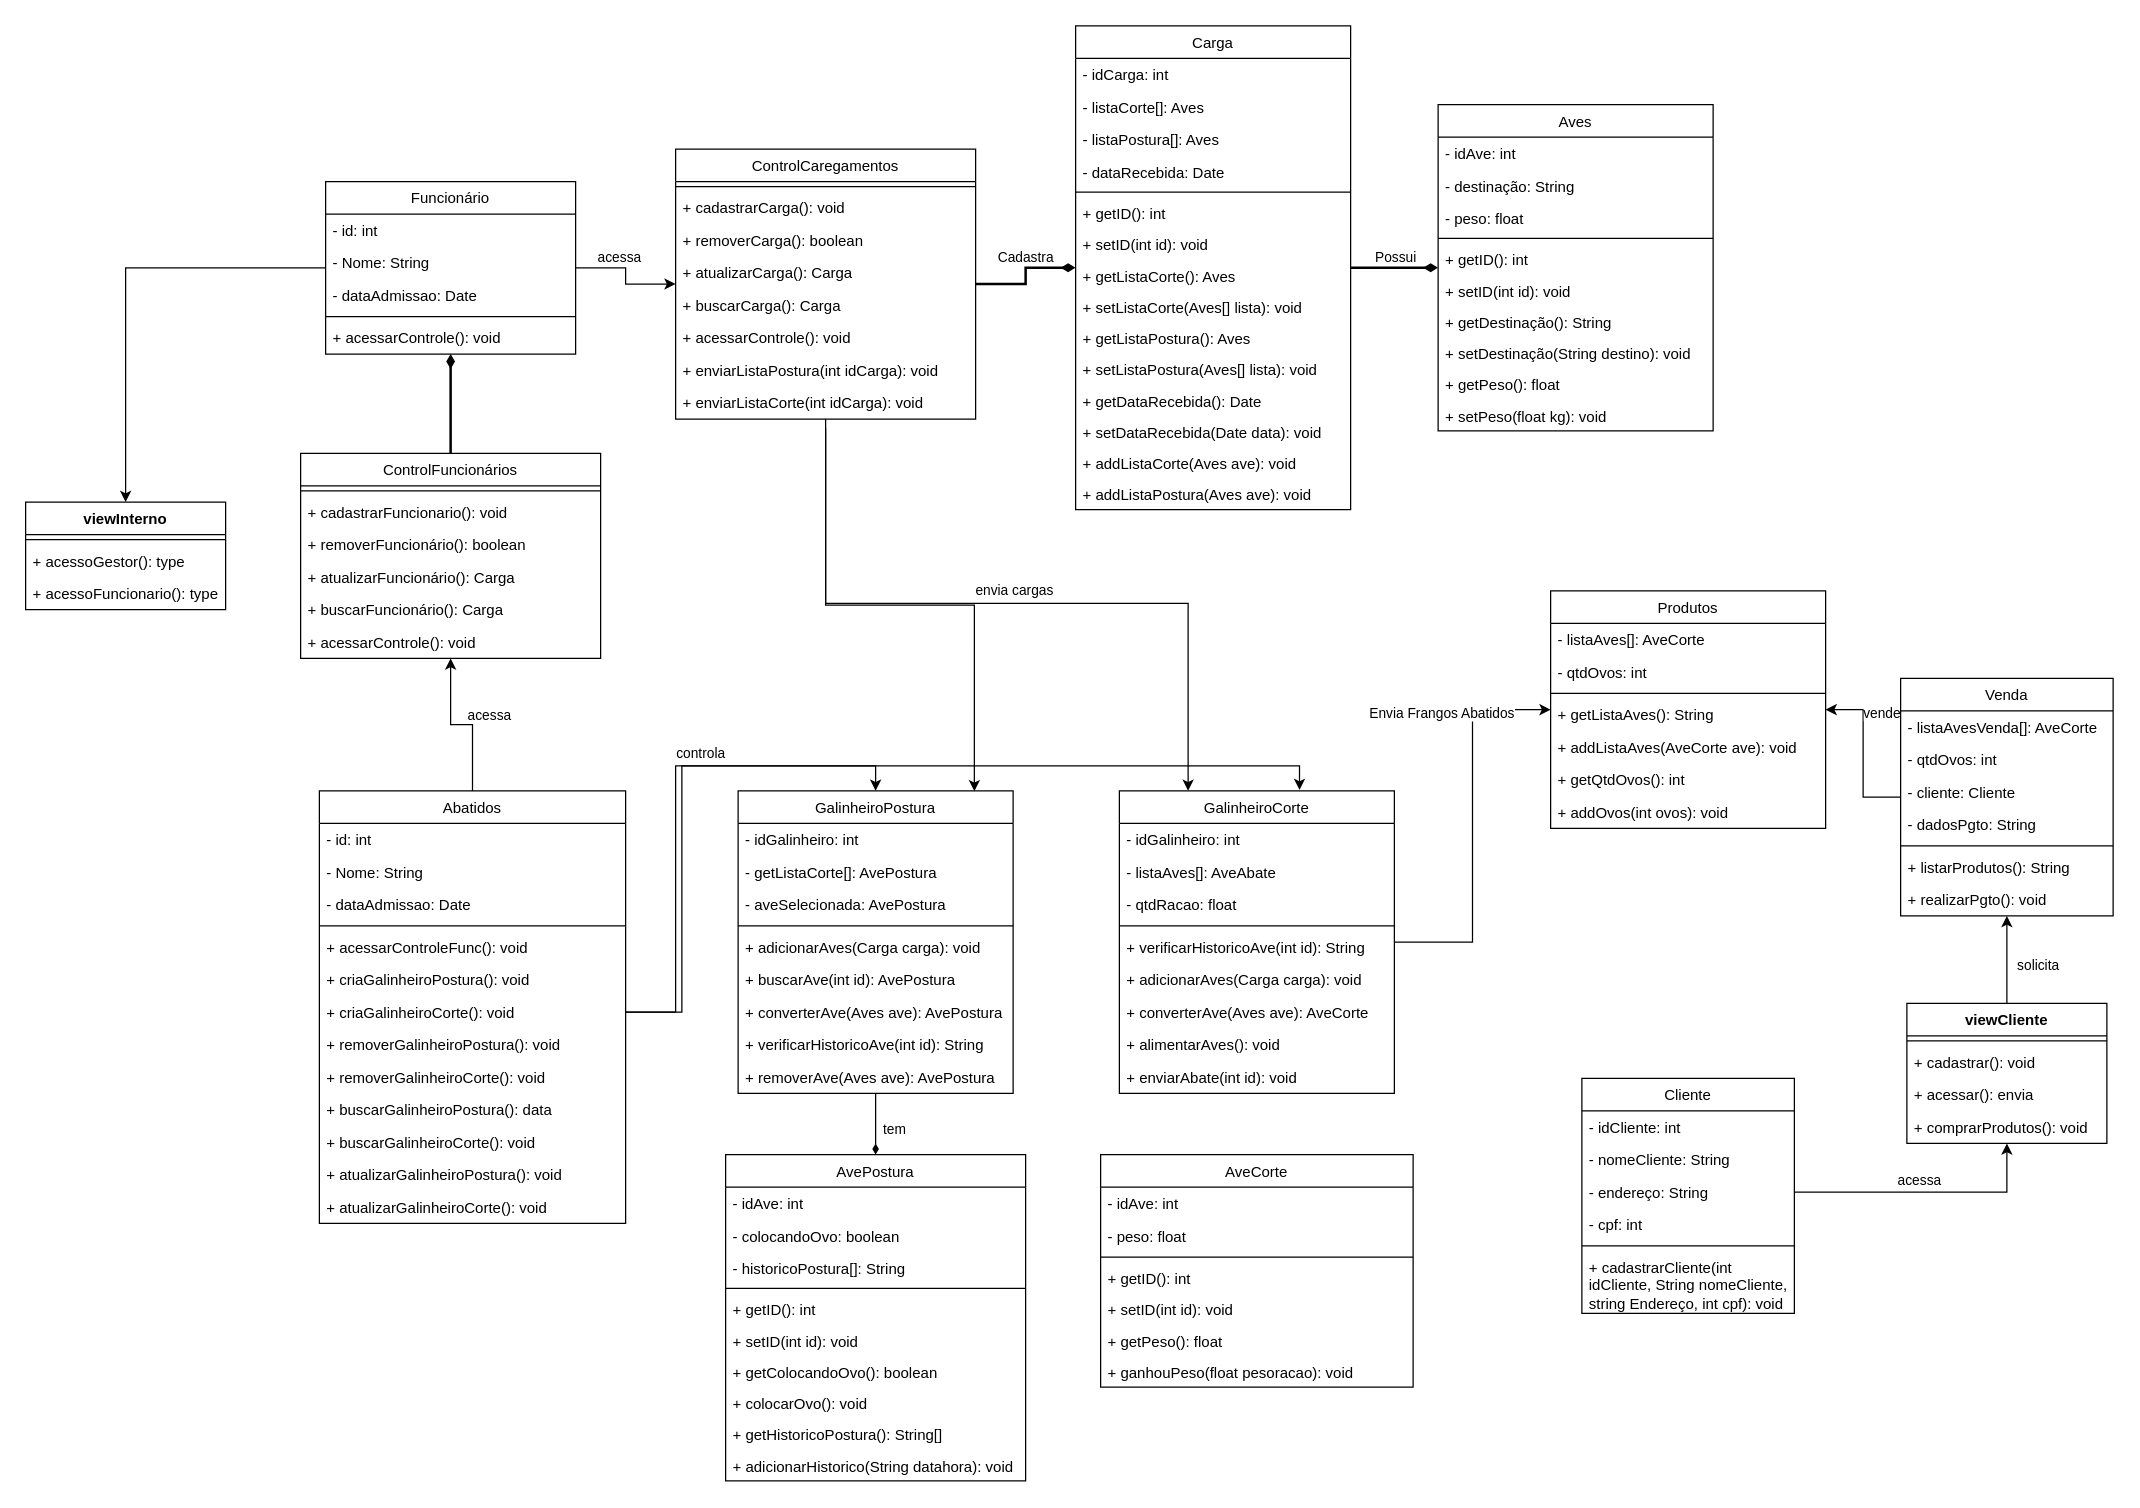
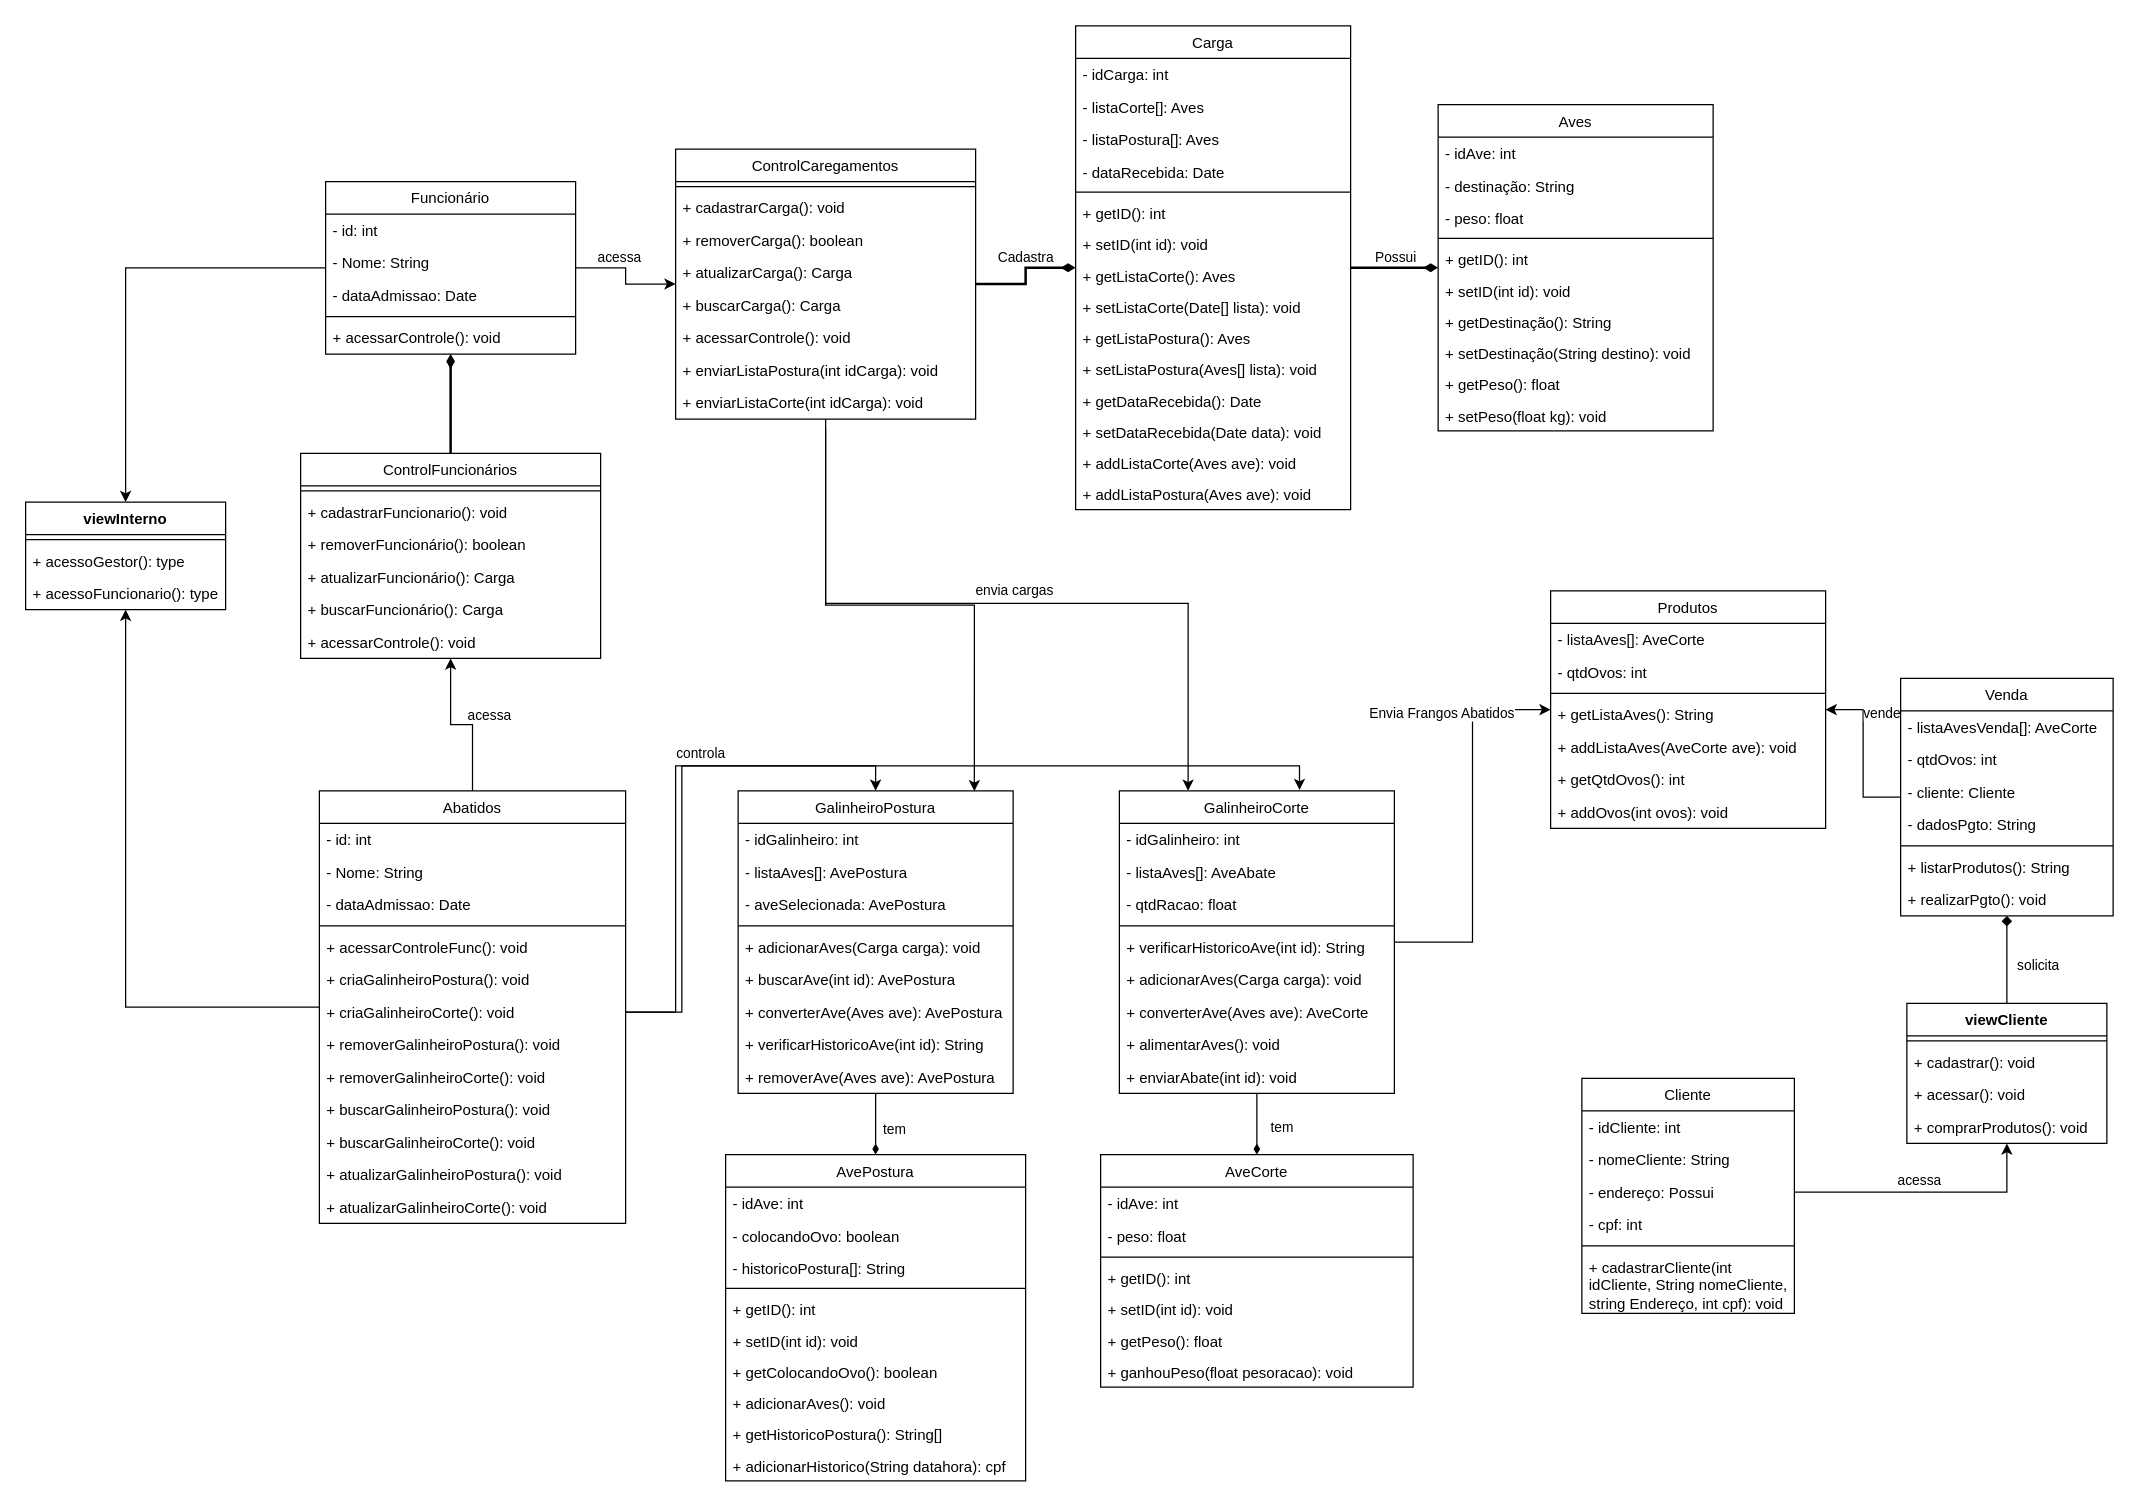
node "+ setListaCorte(Aves[] lista): void": label "+ setListaCorte(Aves[] lista): void" -> "+ setListaCorte(Date[] lista): void"
node "- getListaCorte[]: AvePostura": label "- getListaCorte[]: AvePostura" -> "- listaAves[]: AvePostura"
edge "Abatidos" -> "viewInterno": added
edge "viewCliente" -> "Venda": arrowhead classic -> diamond
node "+ acessar(): envia": label "+ acessar(): envia" -> "+ acessar(): void"
node "+ buscarGalinheiroPostura(): data": label "+ buscarGalinheiroPostura(): data" -> "+ buscarGalinheiroPostura(): void"
edge "GalinheiroCorte" -> "AveCorte": added, label "tem"
node "- endereço: String": label "- endereço: String" -> "- endereço: Possui"
node "+ colocarOvo(): void": label "+ colocarOvo(): void" -> "+ adicionarAves(): void"
node "+ adicionarHistorico(String datahora): void": label "+ adicionarHistorico(String datahora): void" -> "+ adicionarHistorico(String datahora): cpf"
